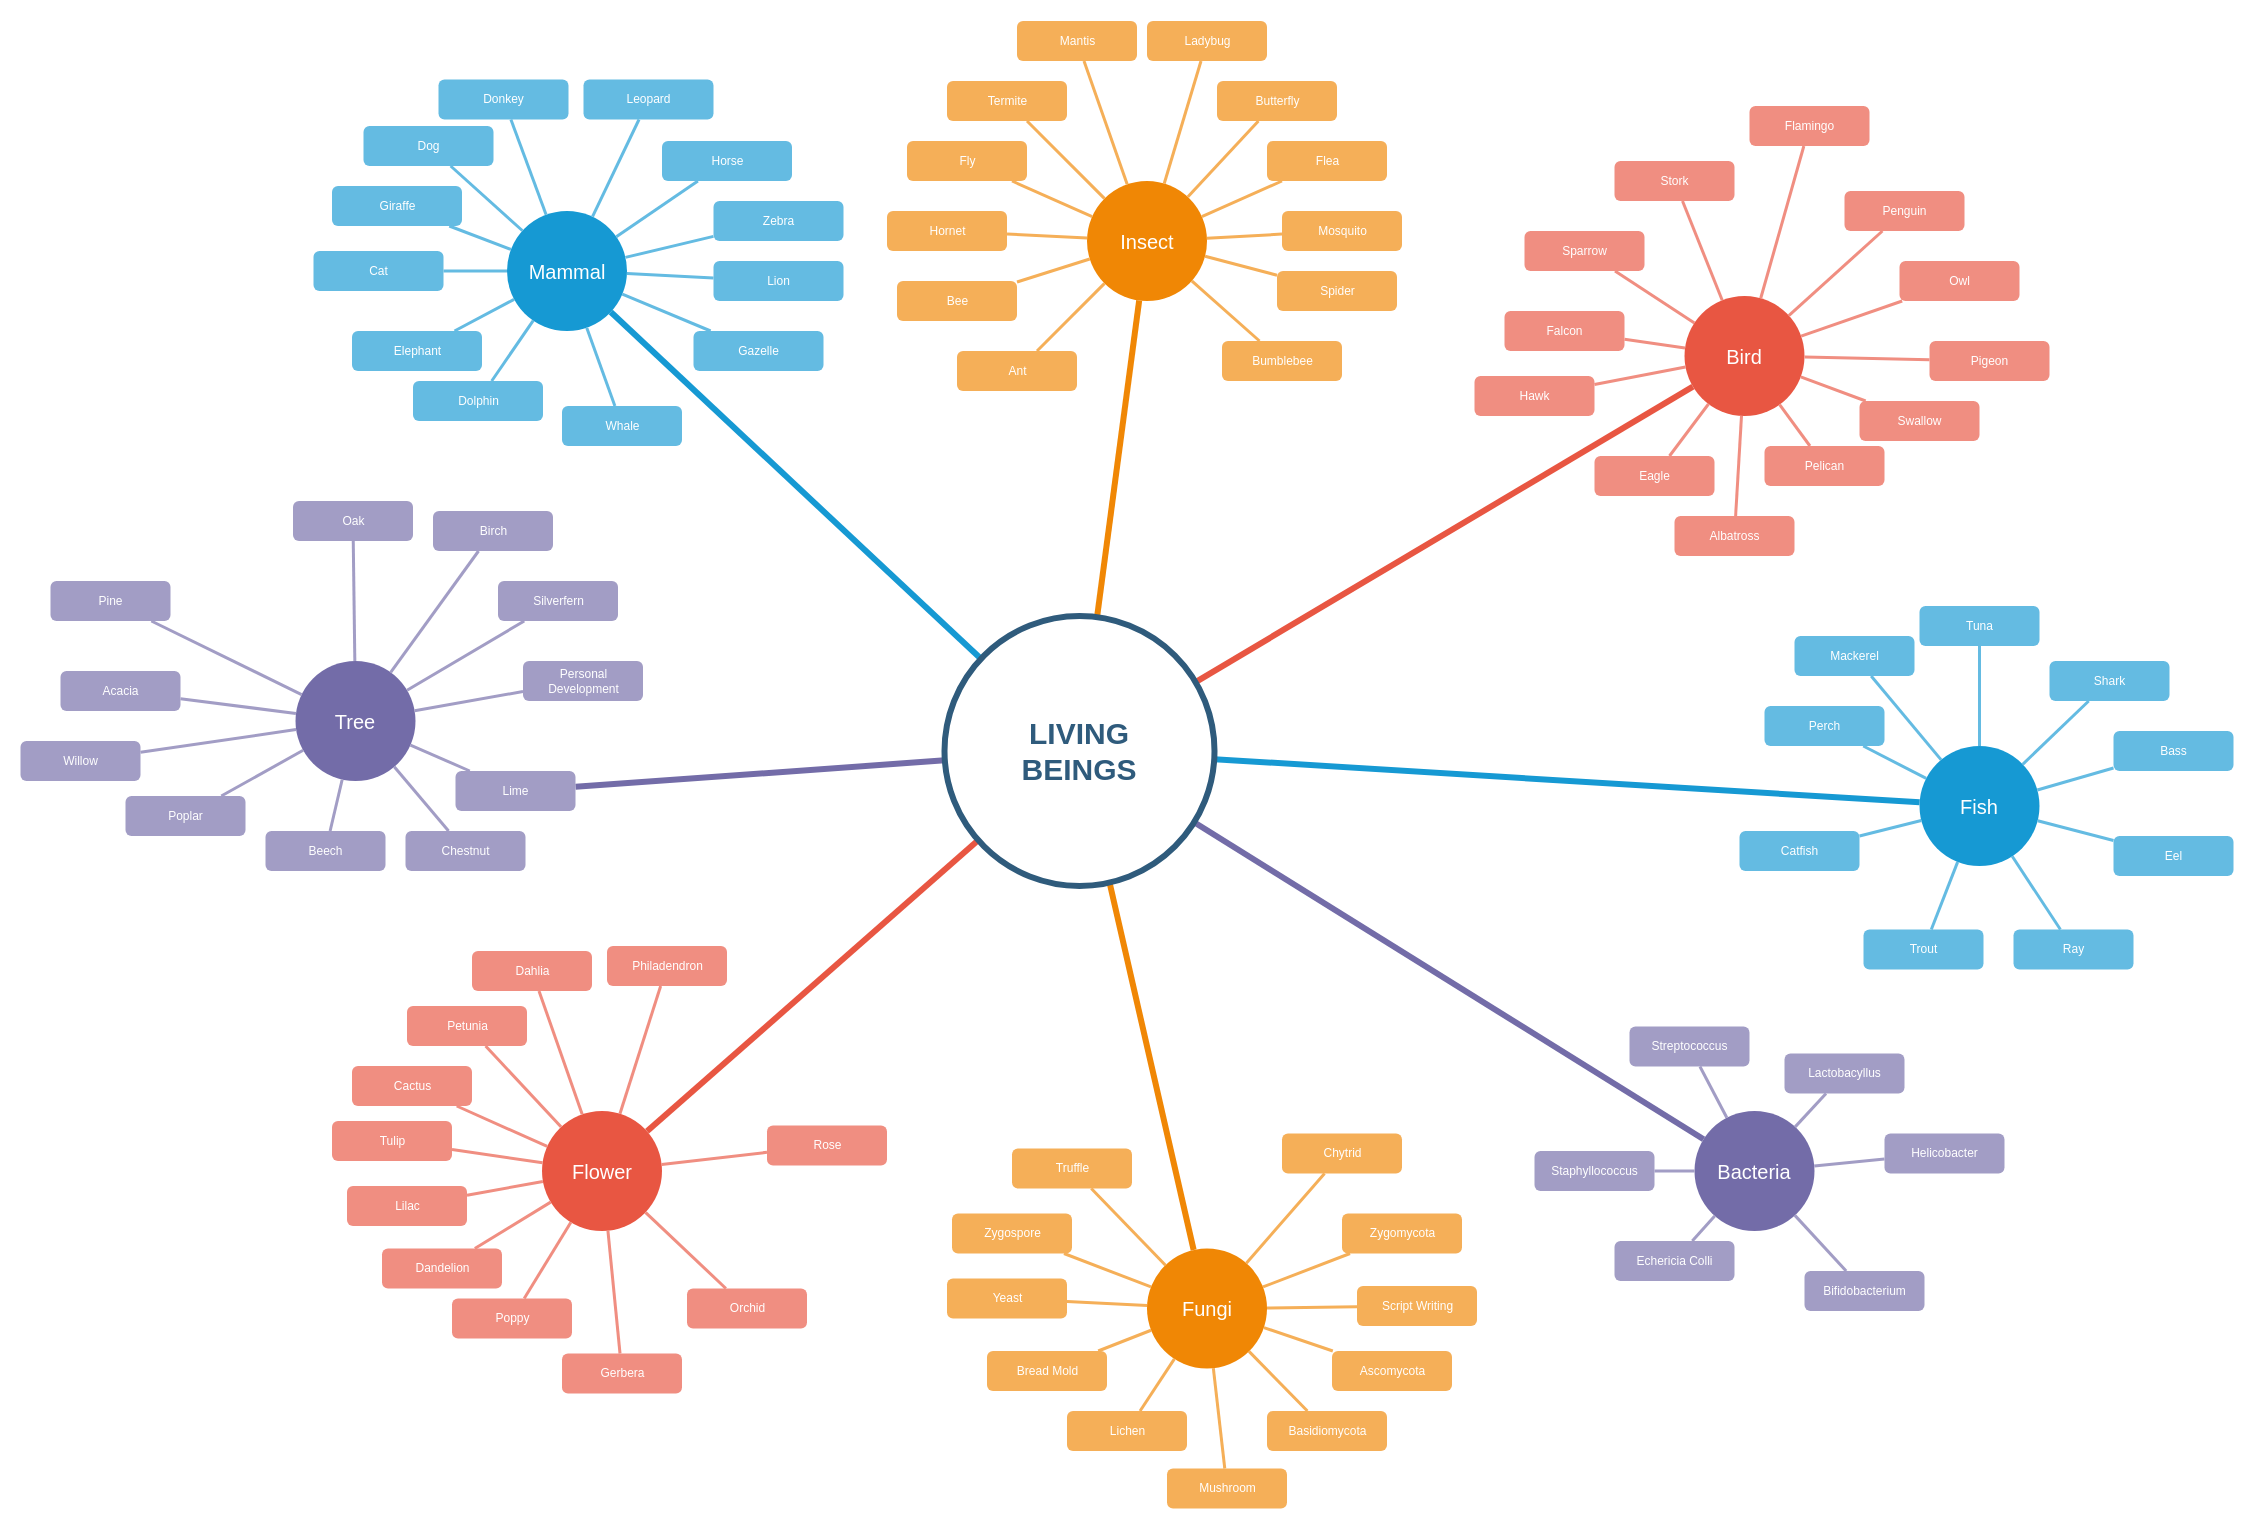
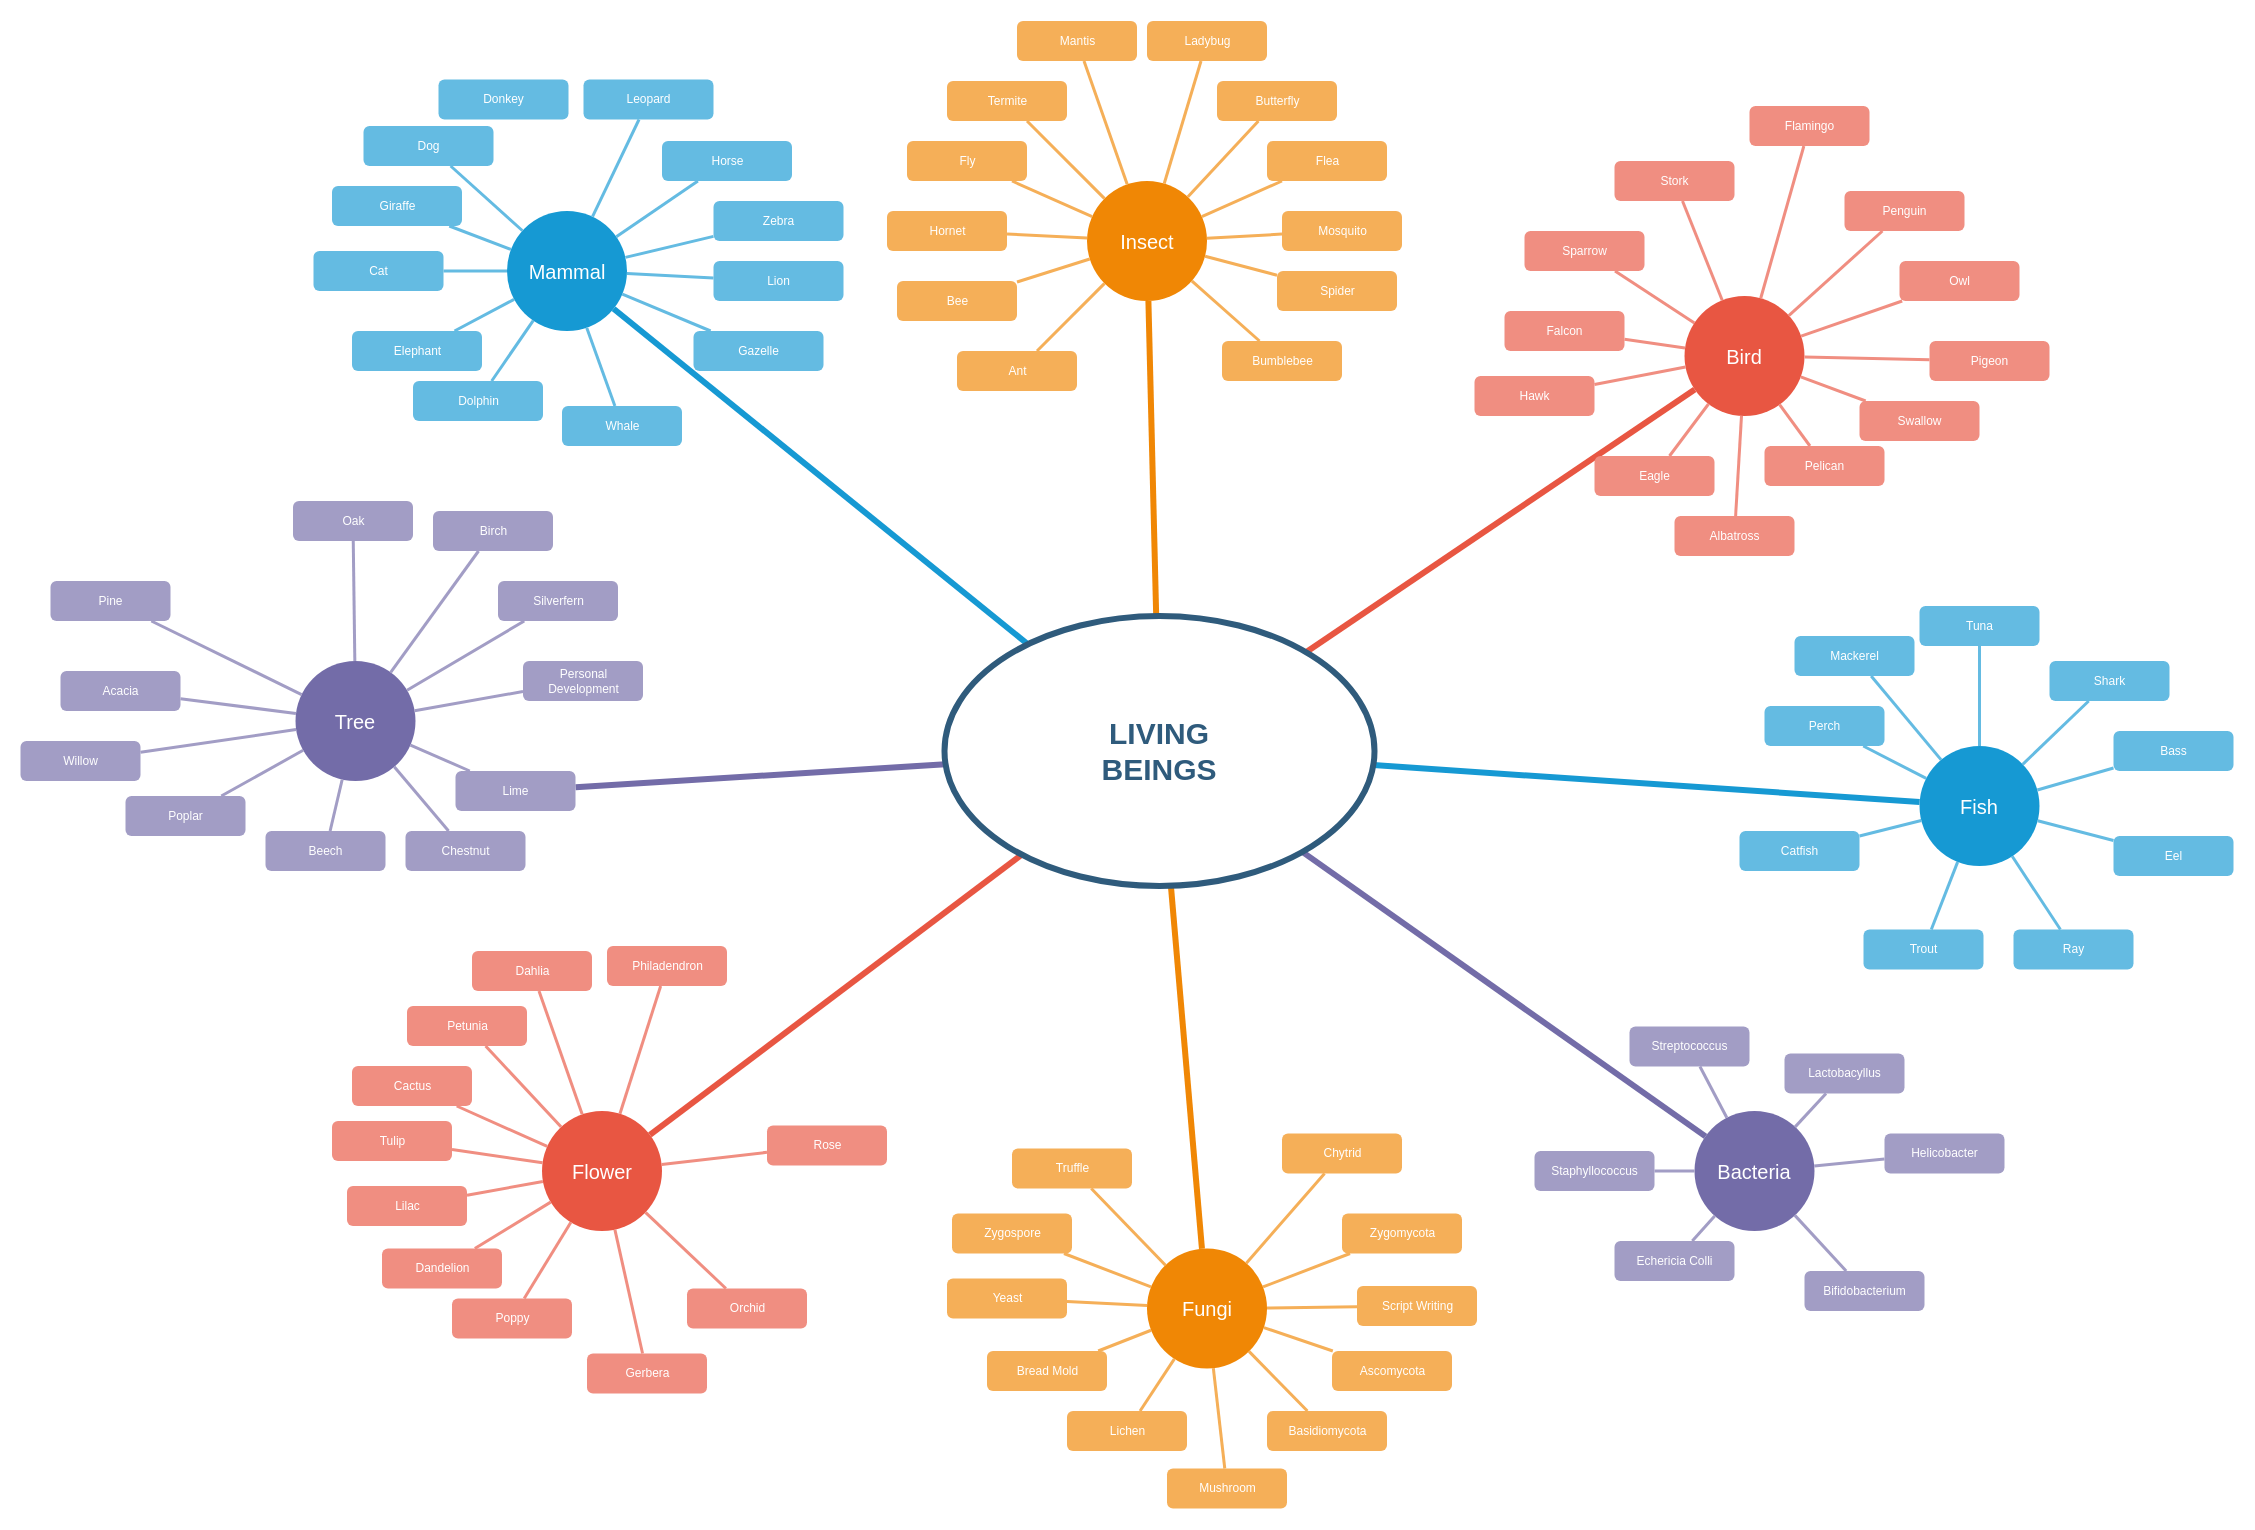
edge "Donkey" -- "Mammal": removed
node "LIVING BEINGS": size 270x270 -> 430x270
node "Gerbera": moved (622, 1374) -> (647, 1374)
